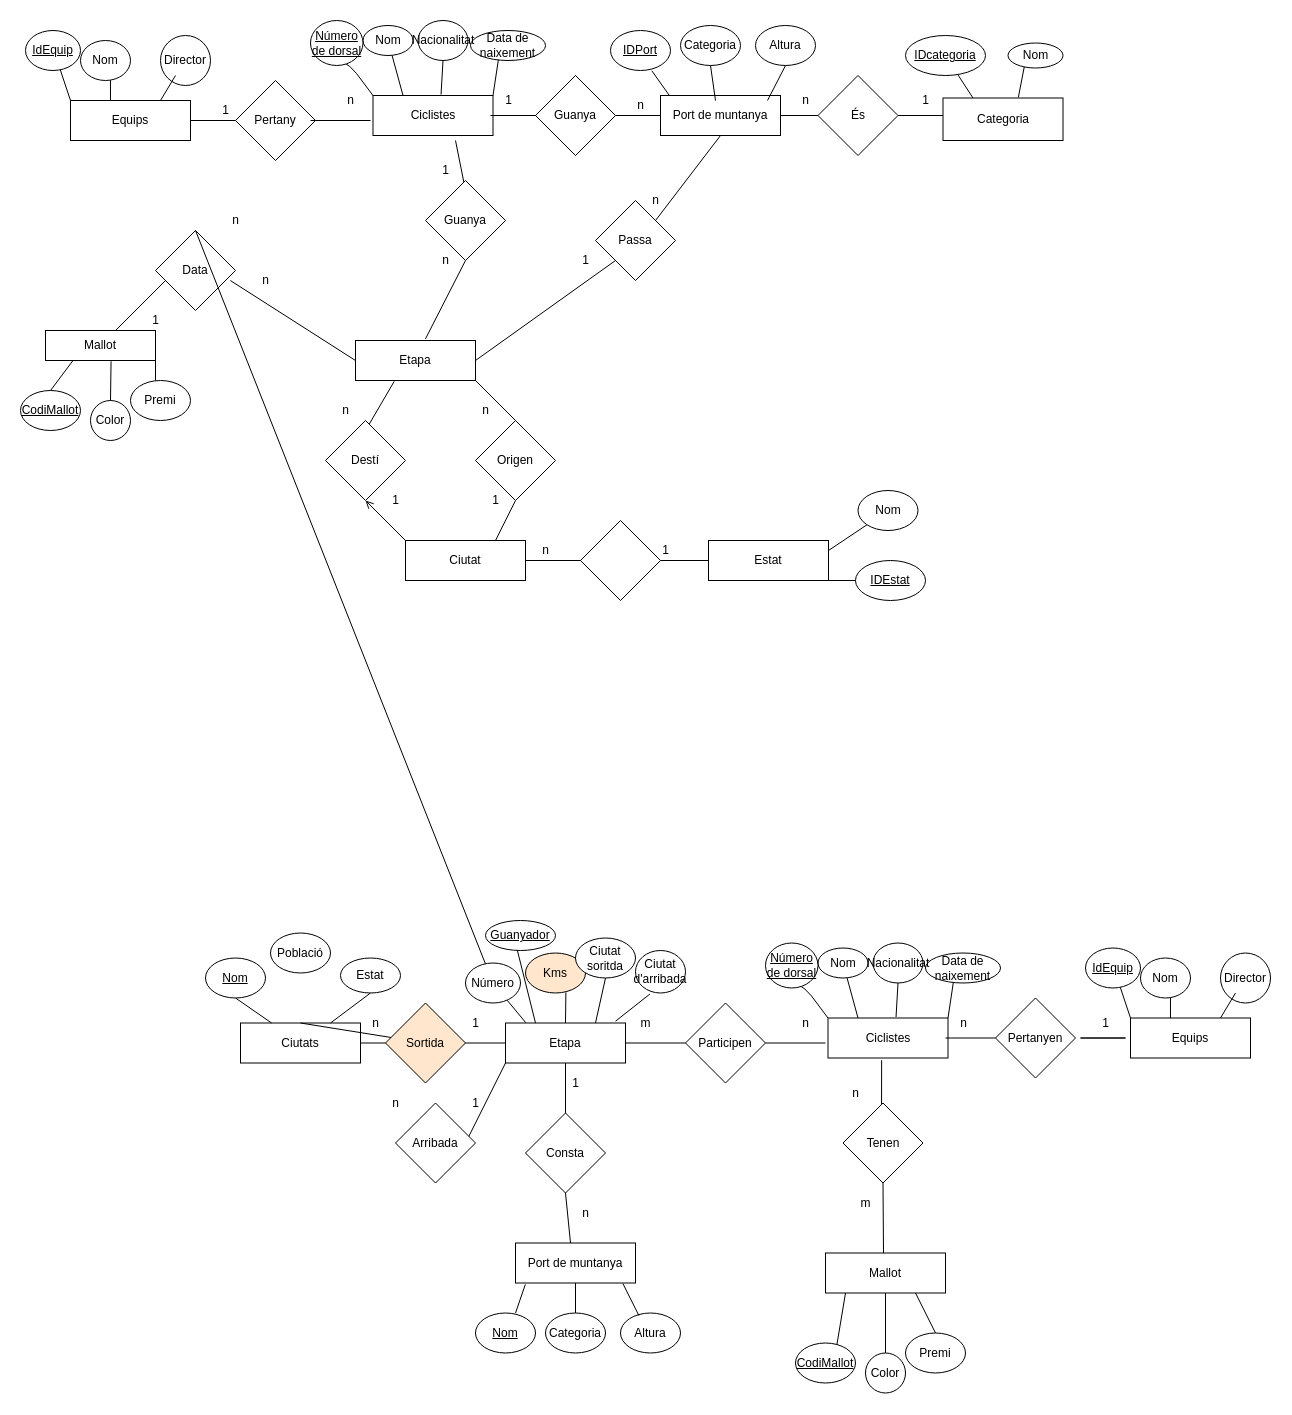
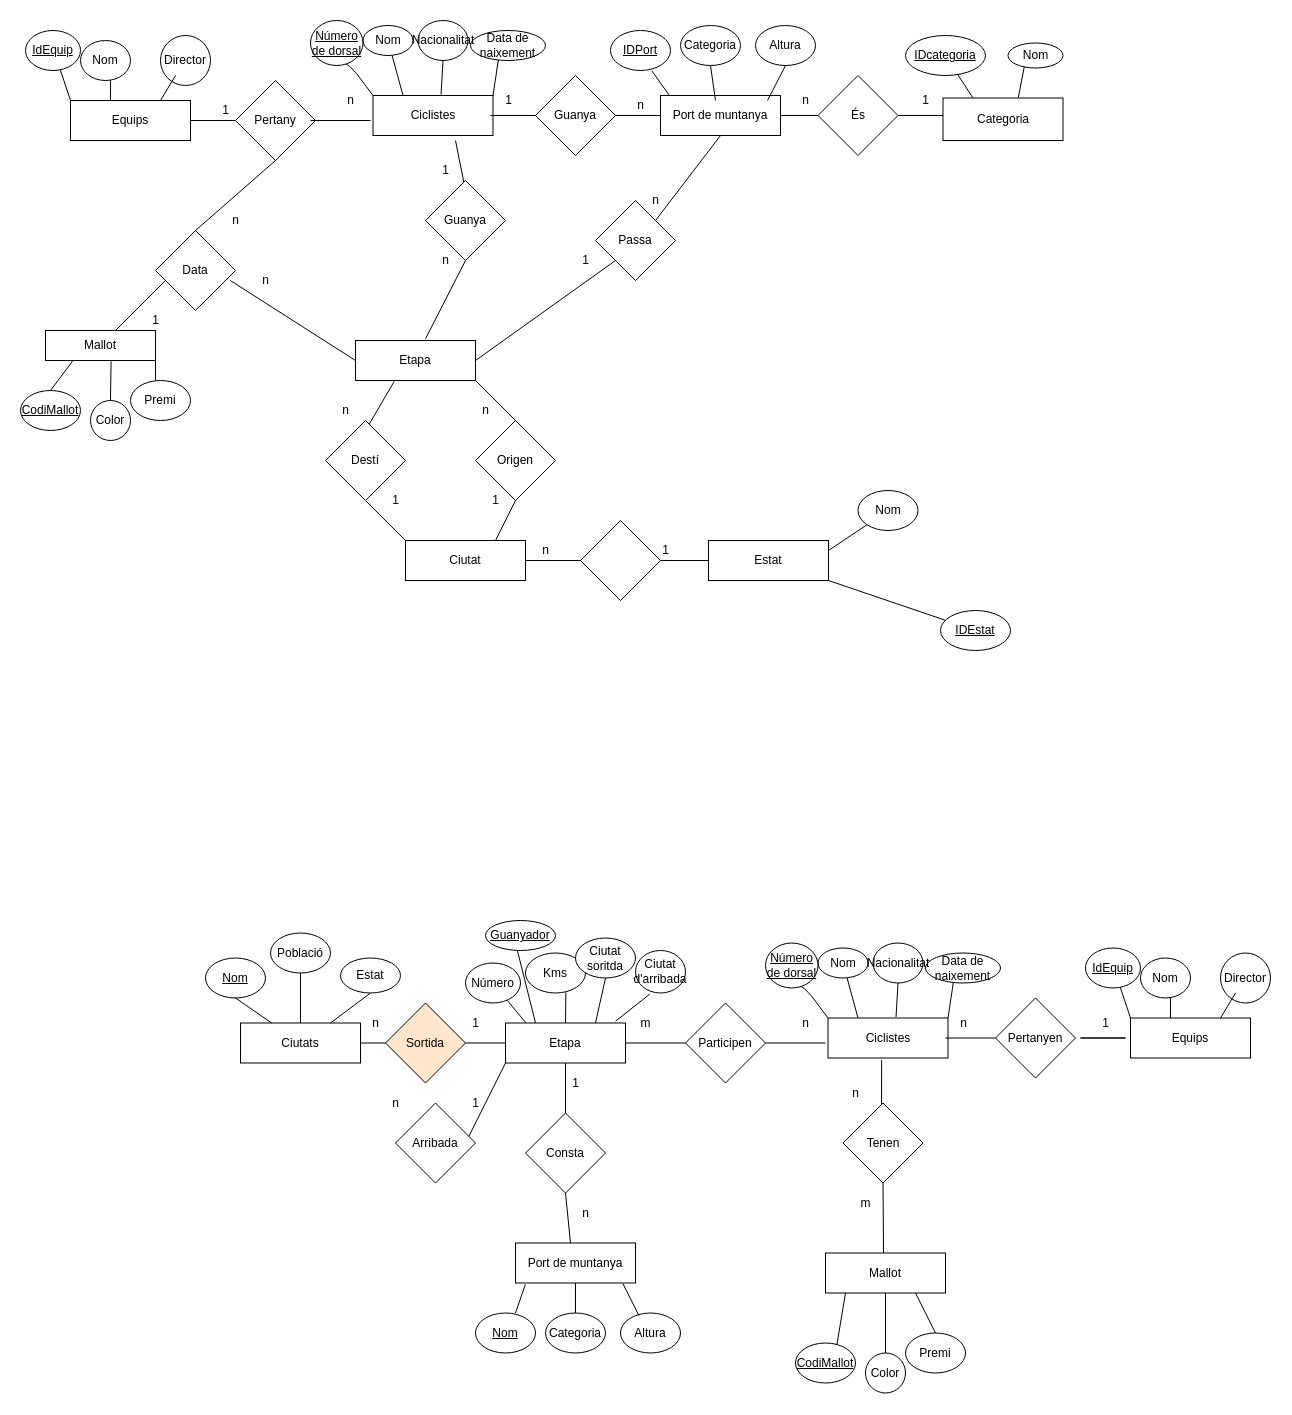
edge "Ciutat" -> "Destí": arrowhead open -> none
node "IDEstat": moved (891, 581) -> (976, 631)
edge "Data" -- "Número": now "Data" -- "Pertany"
node "Kms": fillcolor #ffe6cc -> #ffffff
edge "Ciutats" -- "Sortida": now "Ciutats" -- "Població"
